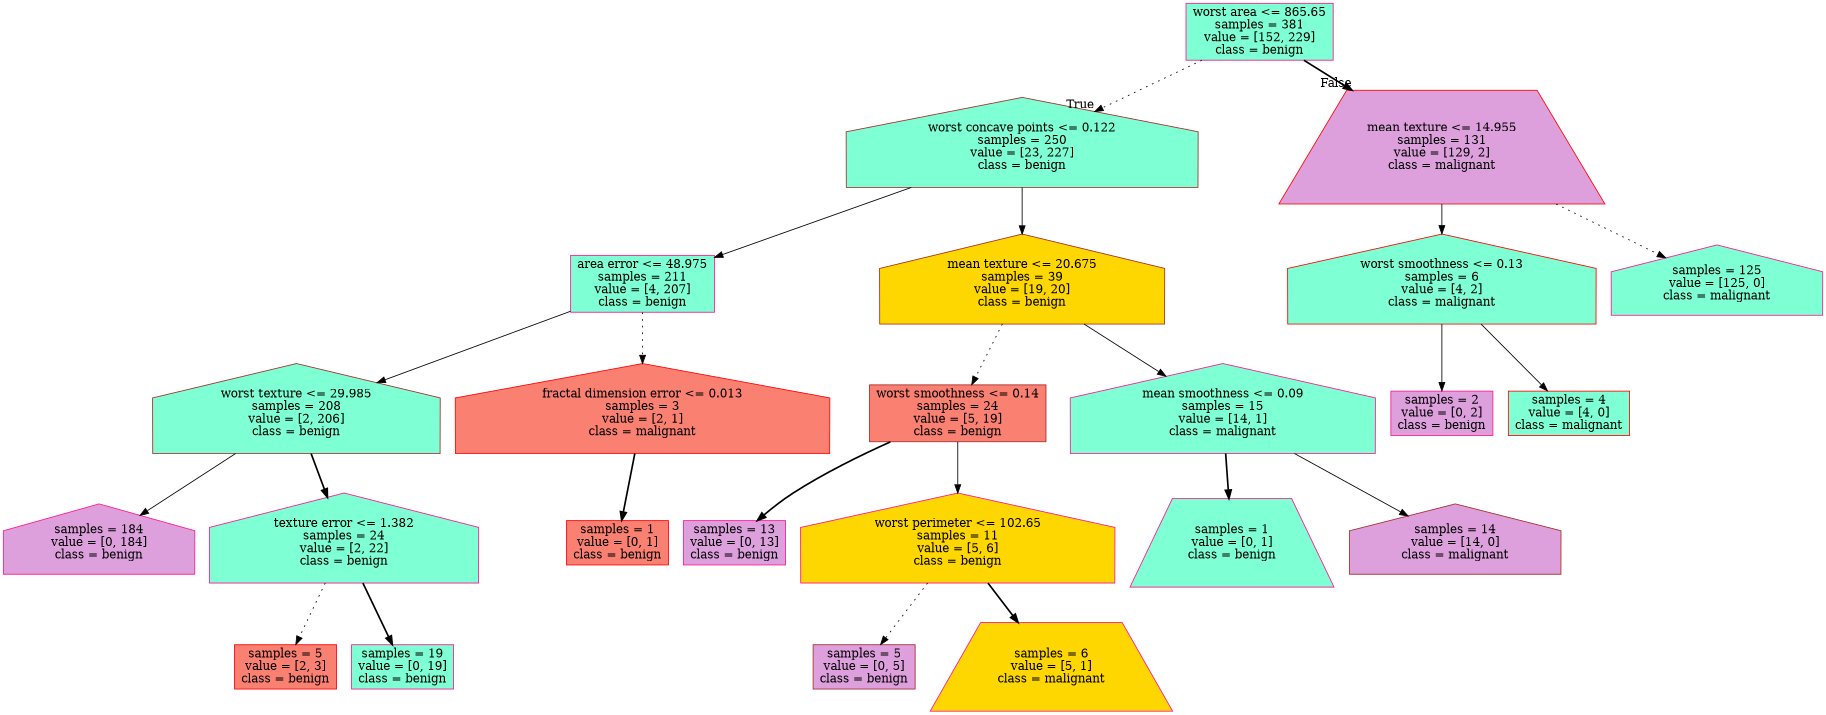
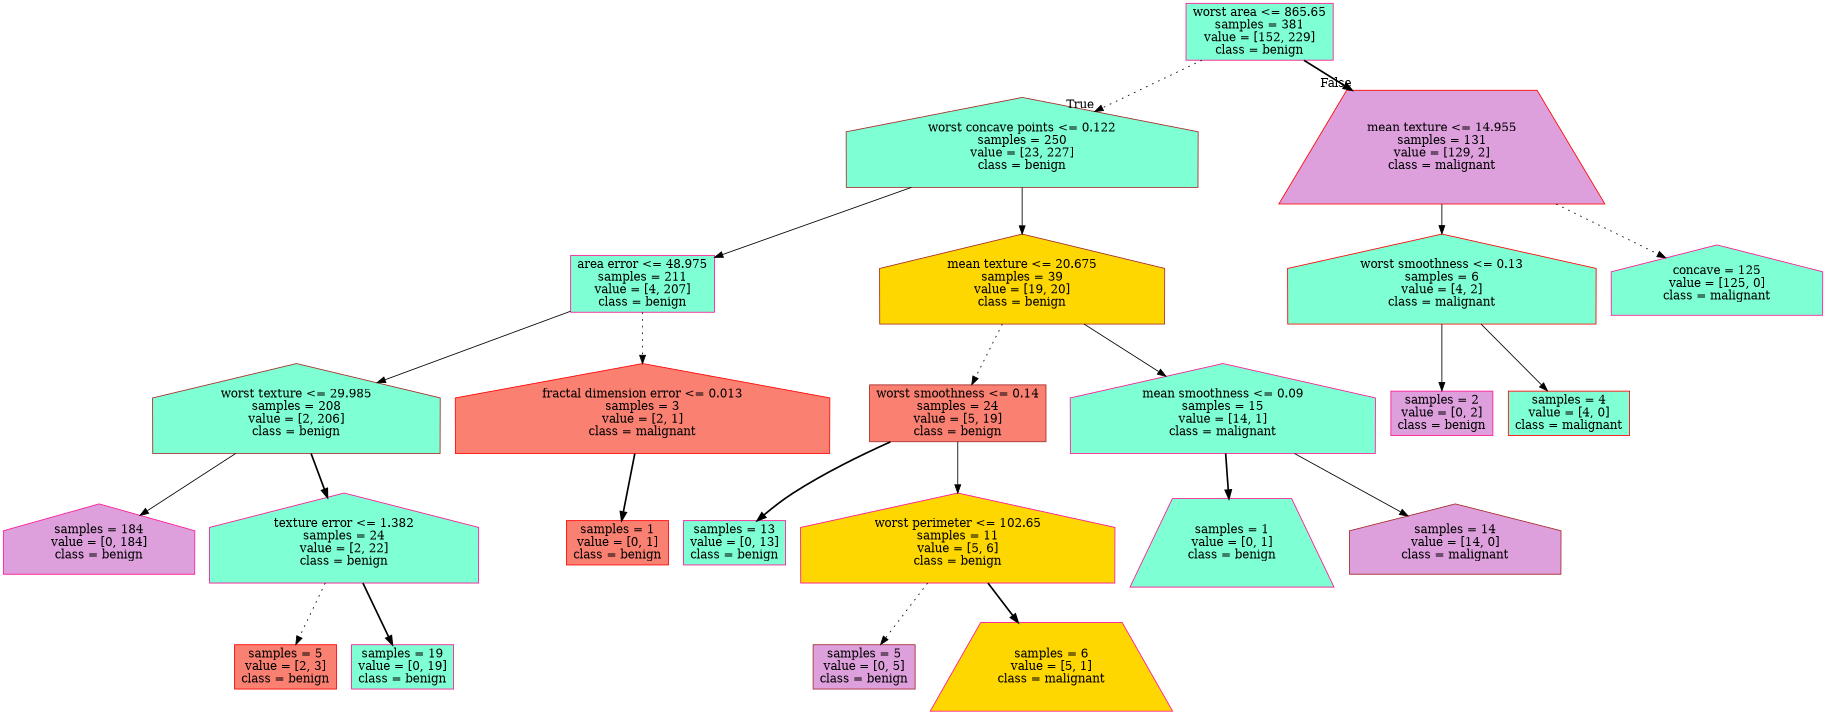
node "samples = 125 value = [125, 0] class = malignant": label "samples = 125 value = [125, 0] class = malignant" -> "concave = 125 value = [125, 0] class = malignant"
node "samples = 13 value = [0, 13] class = benign": fillcolor plum -> aquamarine
